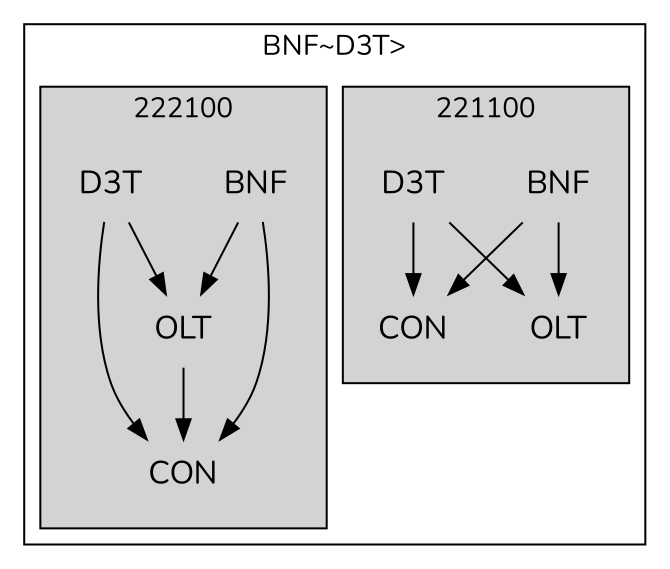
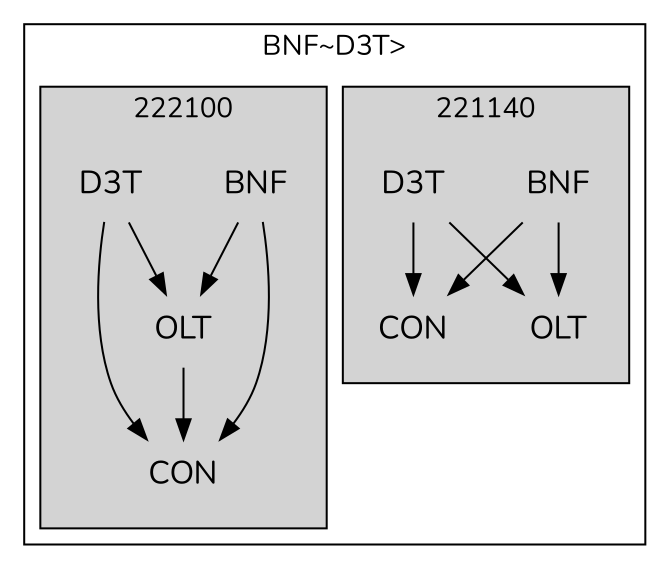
cluster "221100": label "221100" -> "221140"
